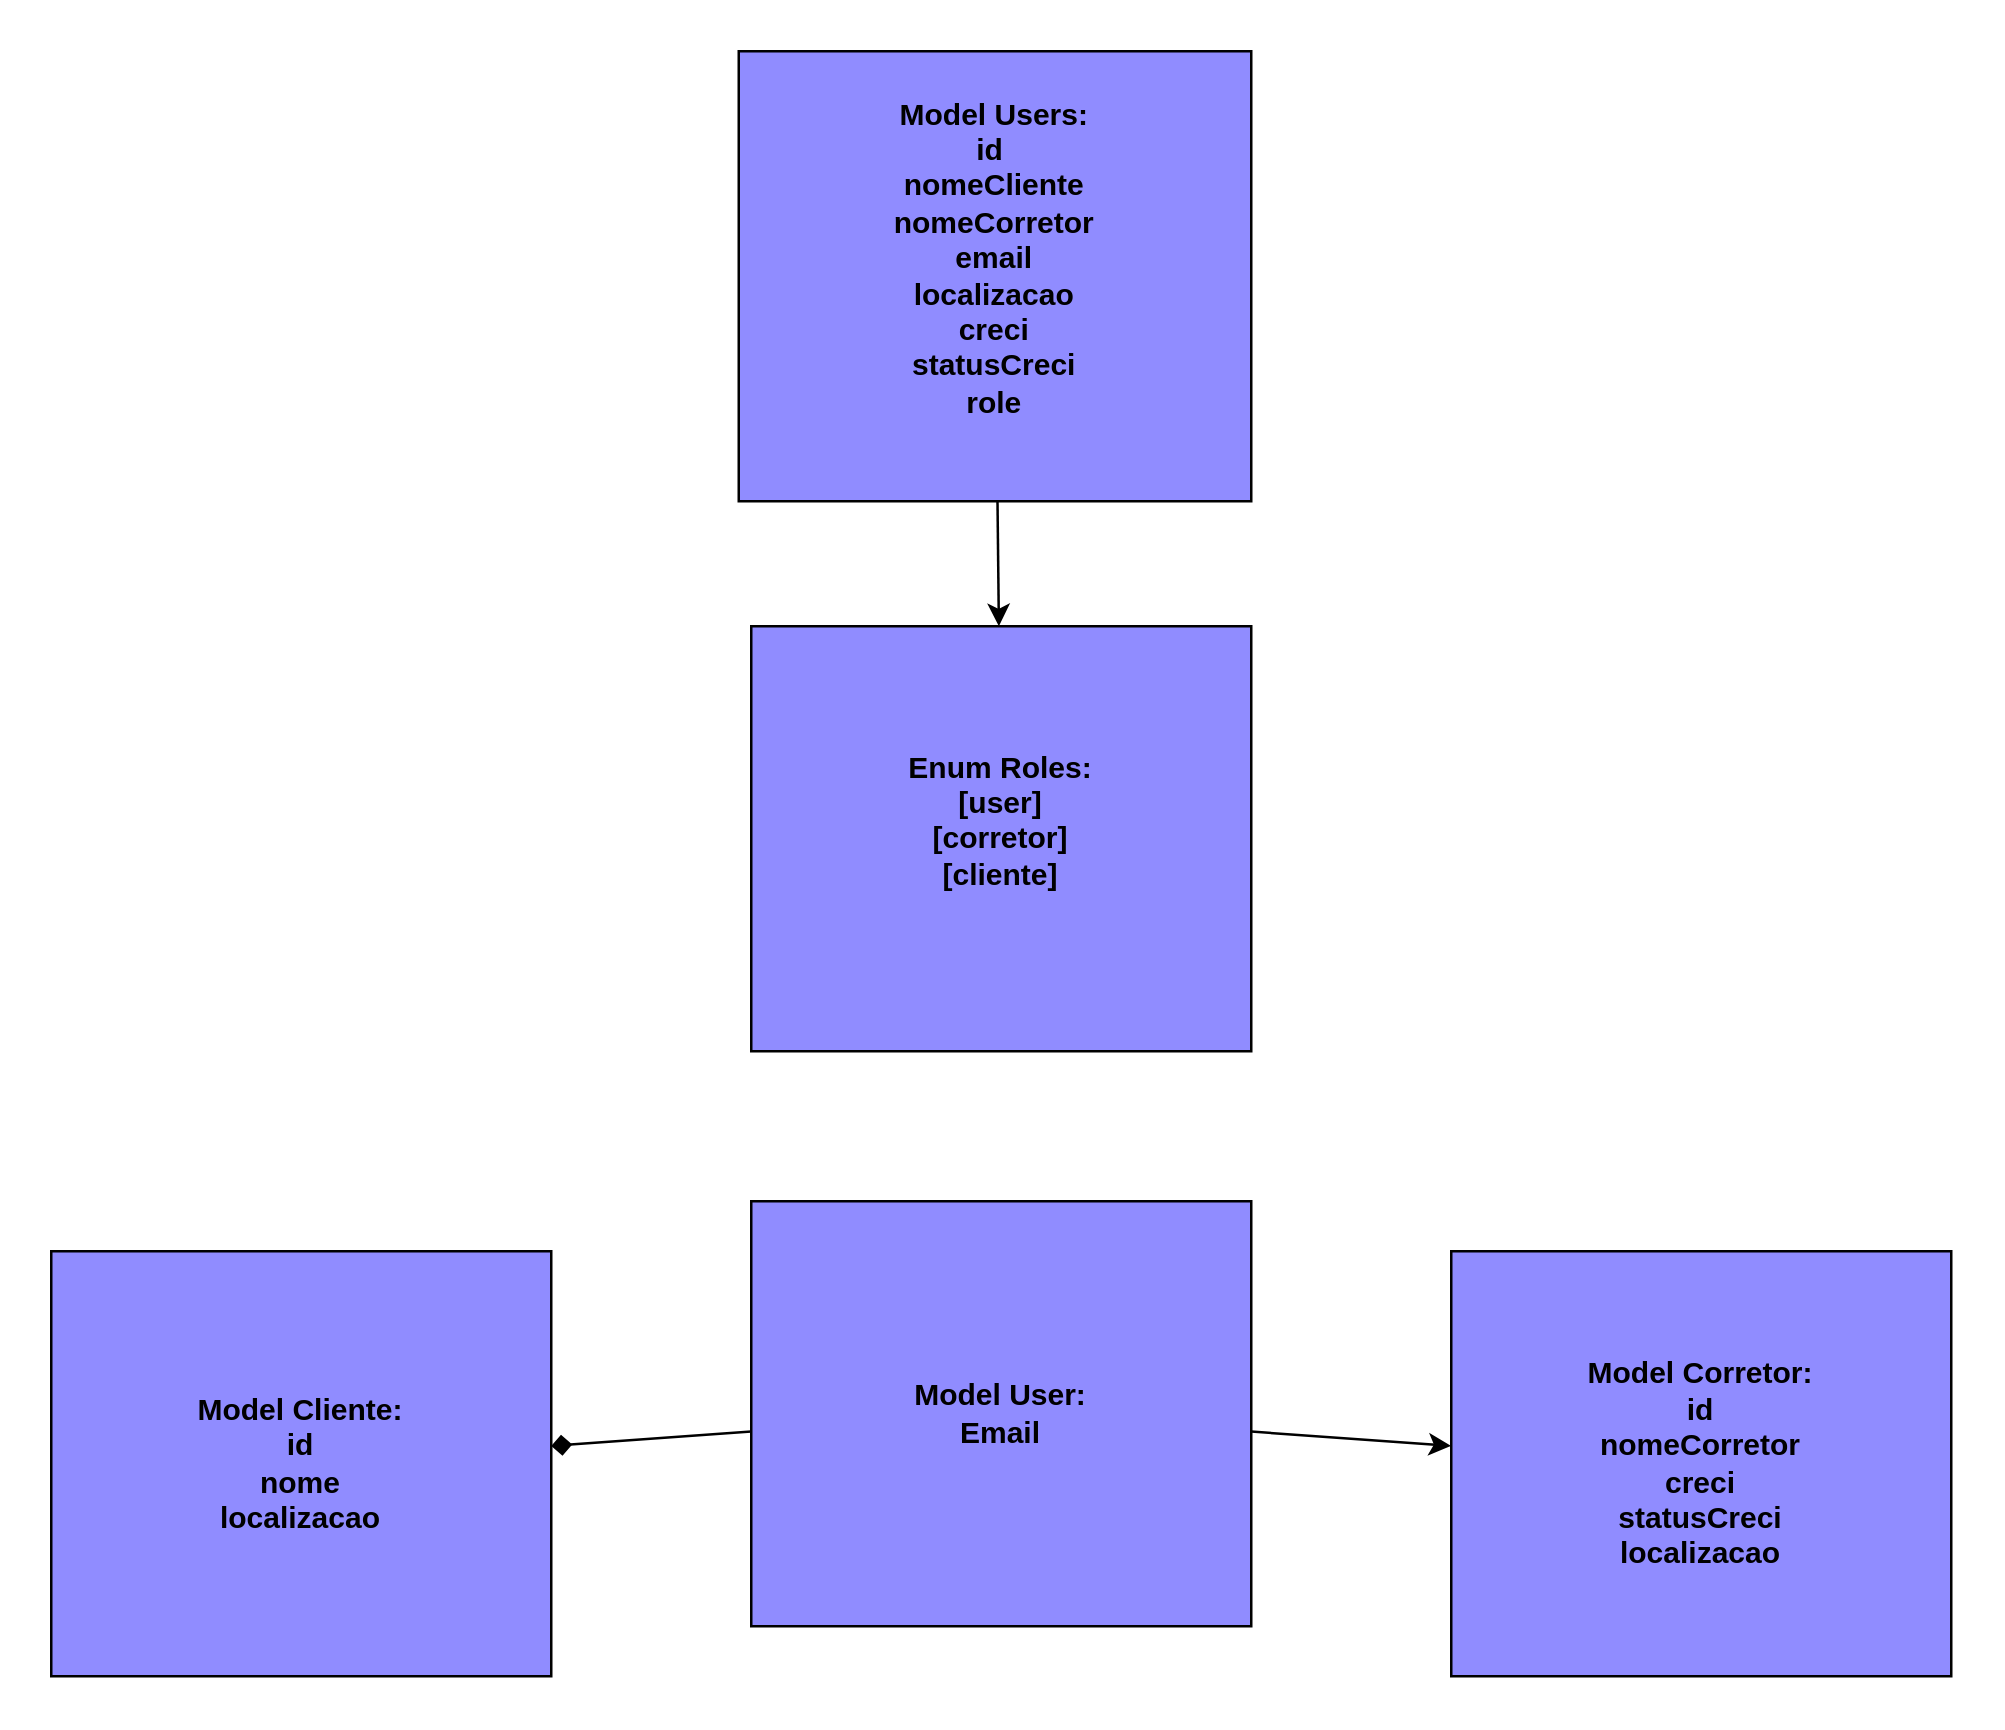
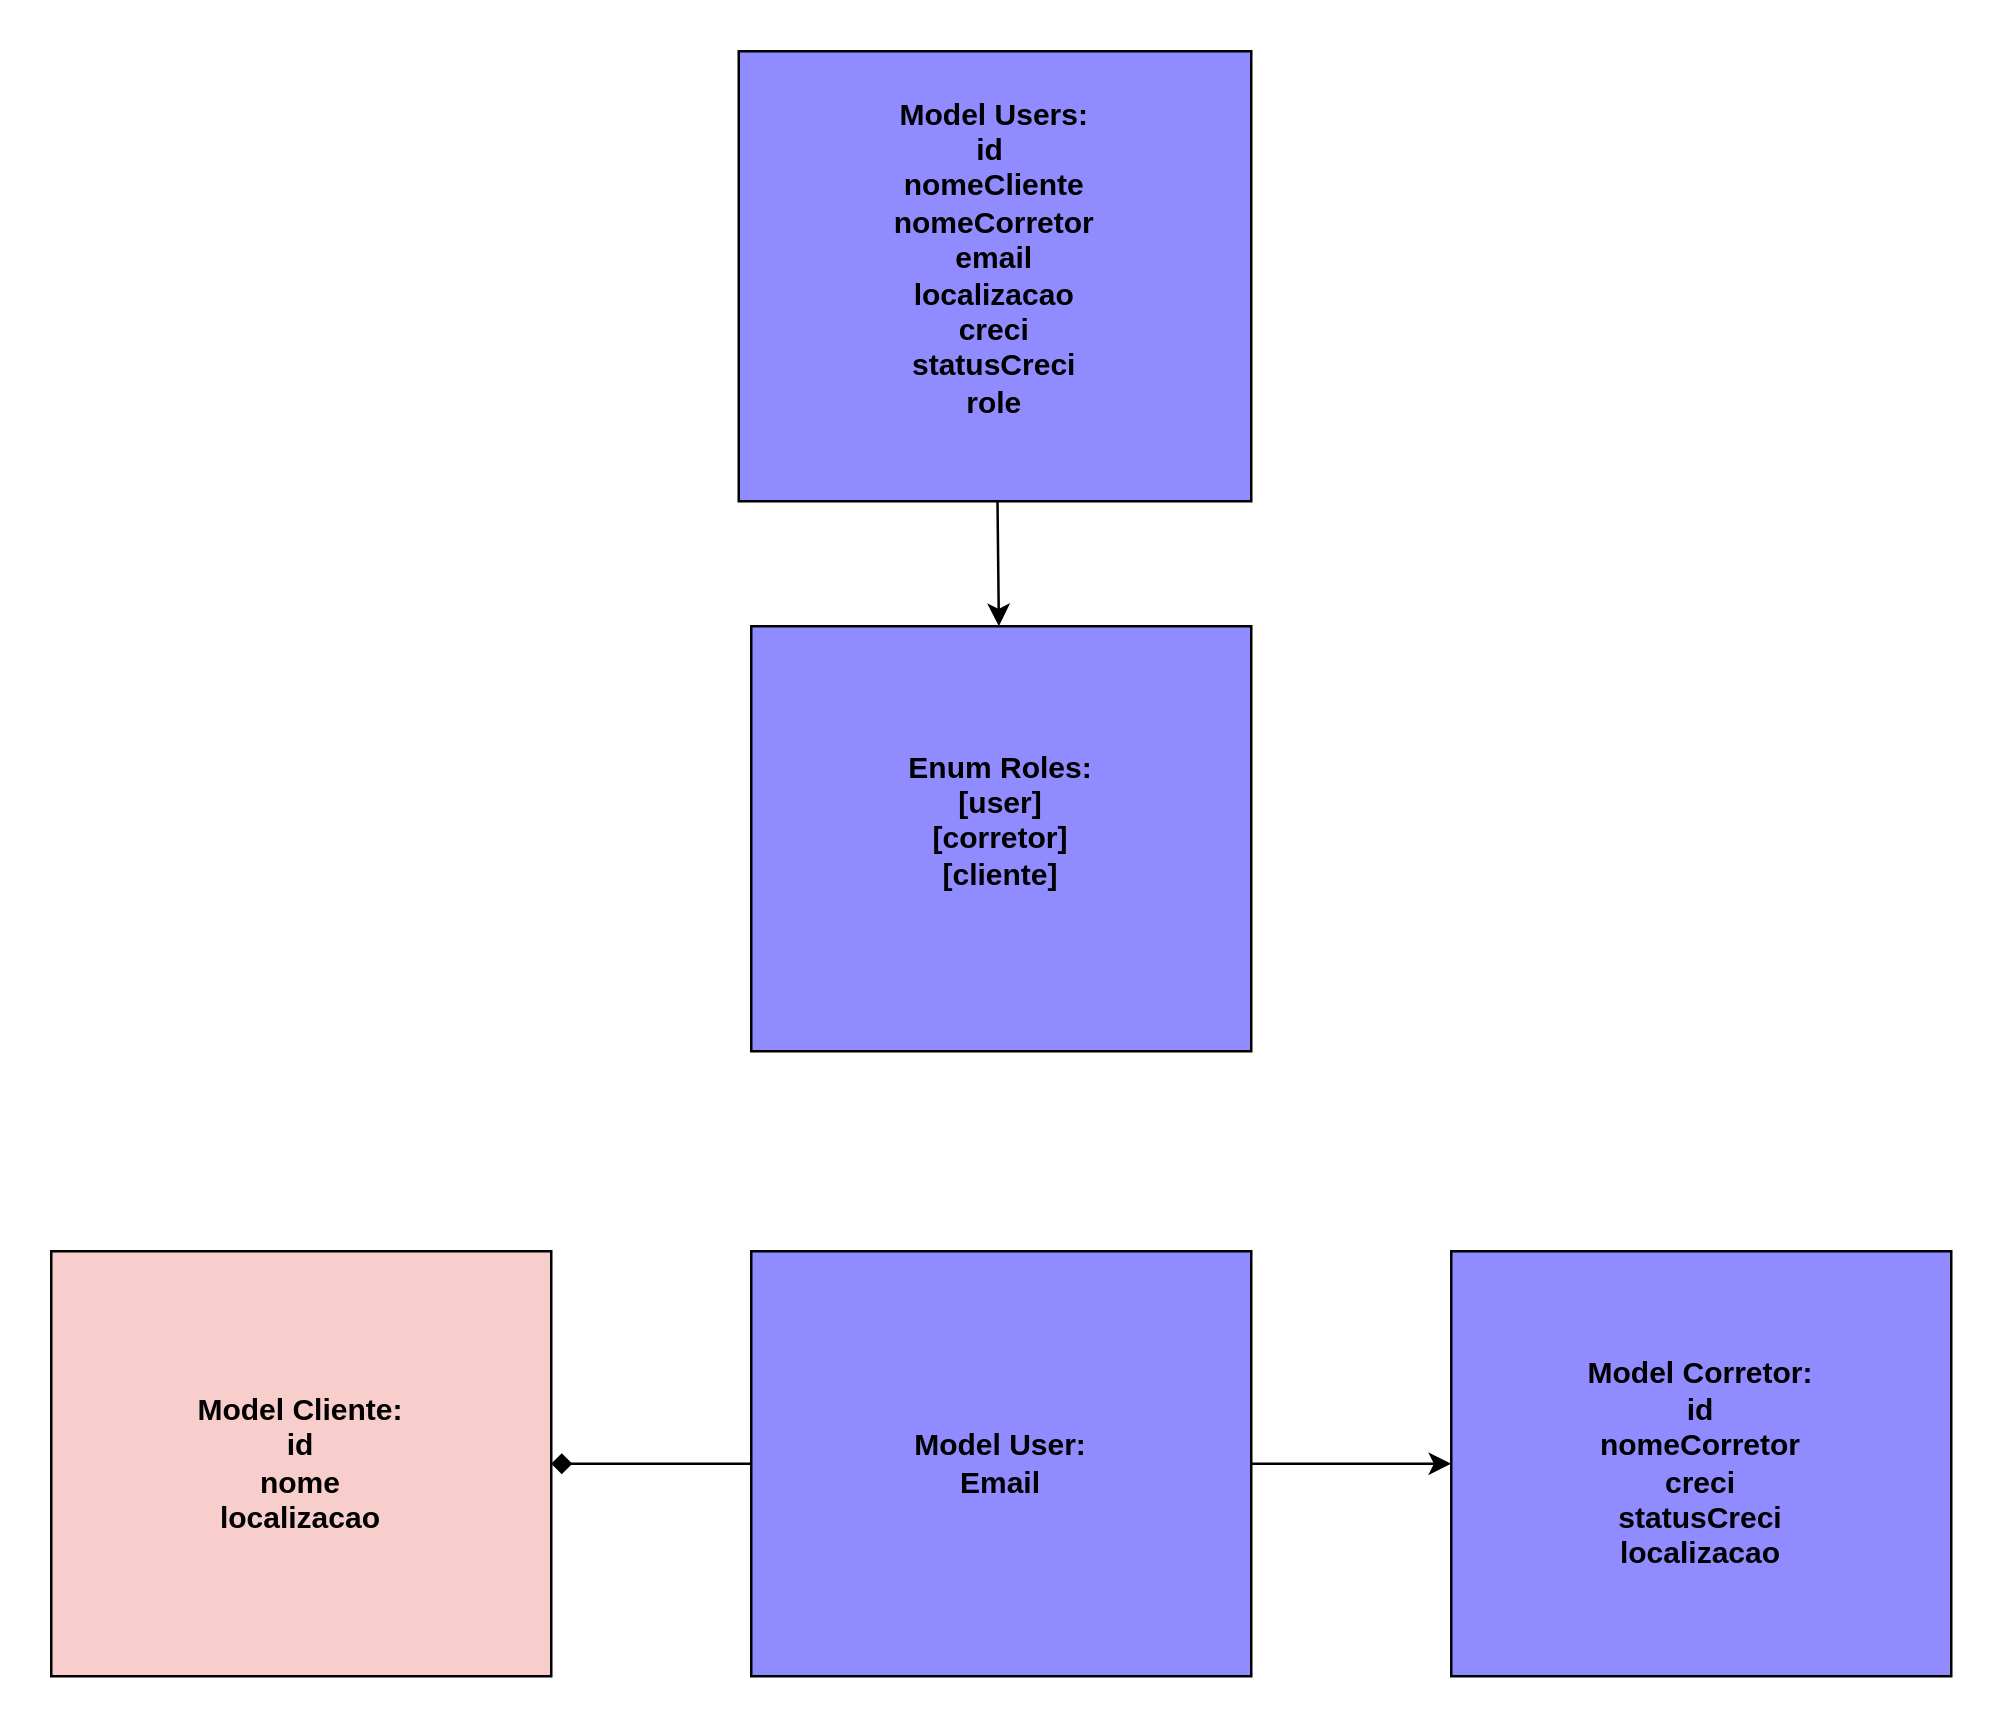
node "Model User: Email": moved (1001, 1414) -> (1001, 1464)
node "Model Cliente: id nome localizacao": fillcolor #908cff -> #f8cecc
